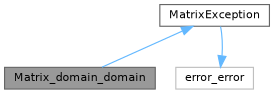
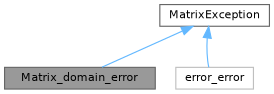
edge "MatrixException" -> "error_error": reversed
node "Matrix_domain_domain": label "Matrix_domain_domain" -> "Matrix_domain_error"
